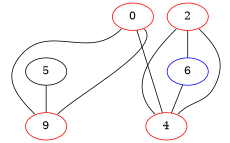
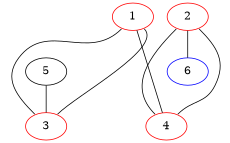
node "0": label "0" -> "1"
edge "6" -- "4": removed
node "9": label "9" -> "3"
